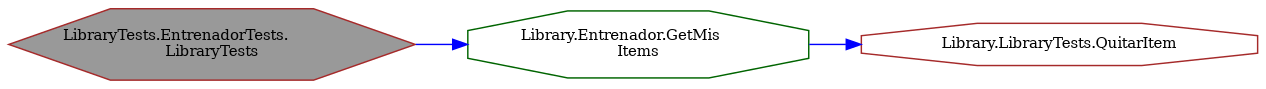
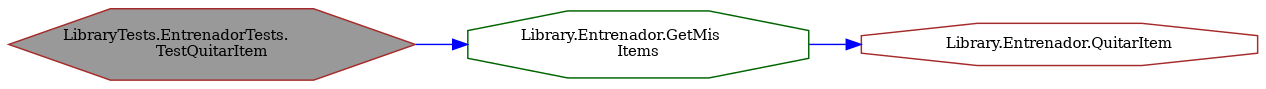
node "LibraryTests.EntrenadorTests. LibraryTests": label "LibraryTests.EntrenadorTests. LibraryTests" -> "LibraryTests.EntrenadorTests. TestQuitarItem"
node "Library.LibraryTests.QuitarItem": label "Library.LibraryTests.QuitarItem" -> "Library.Entrenador.QuitarItem"
